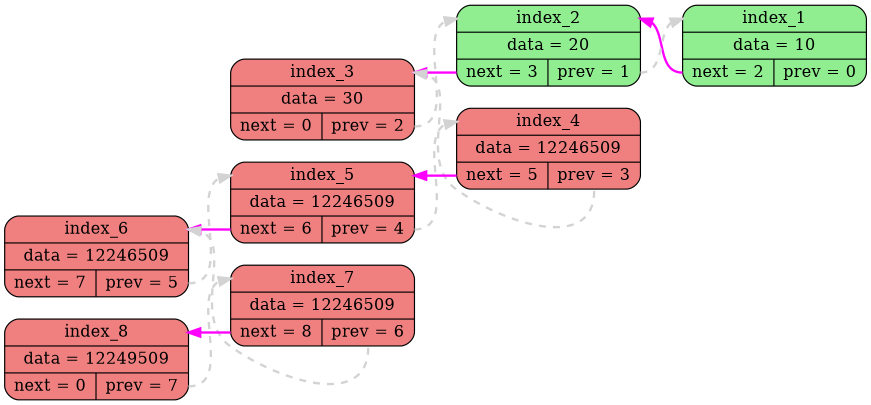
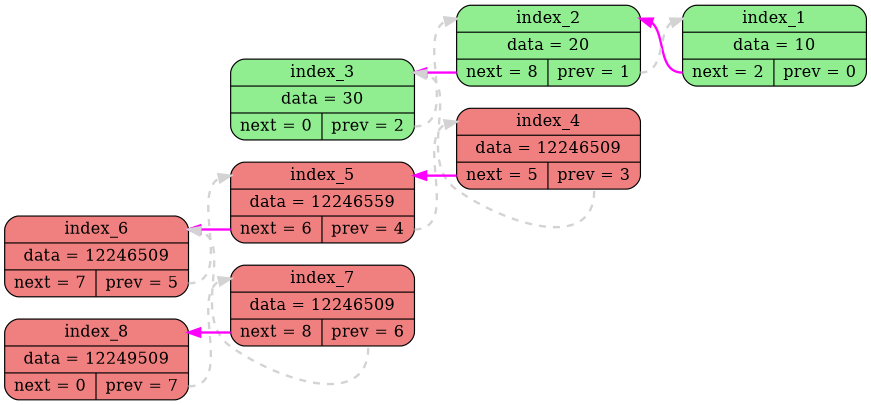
node "index_2": text "next = 3" -> "next = 8"
node "index_3": fillcolor lightcoral -> lightgreen
node "index_5": text "data = 12246509" -> "data = 12246559"
